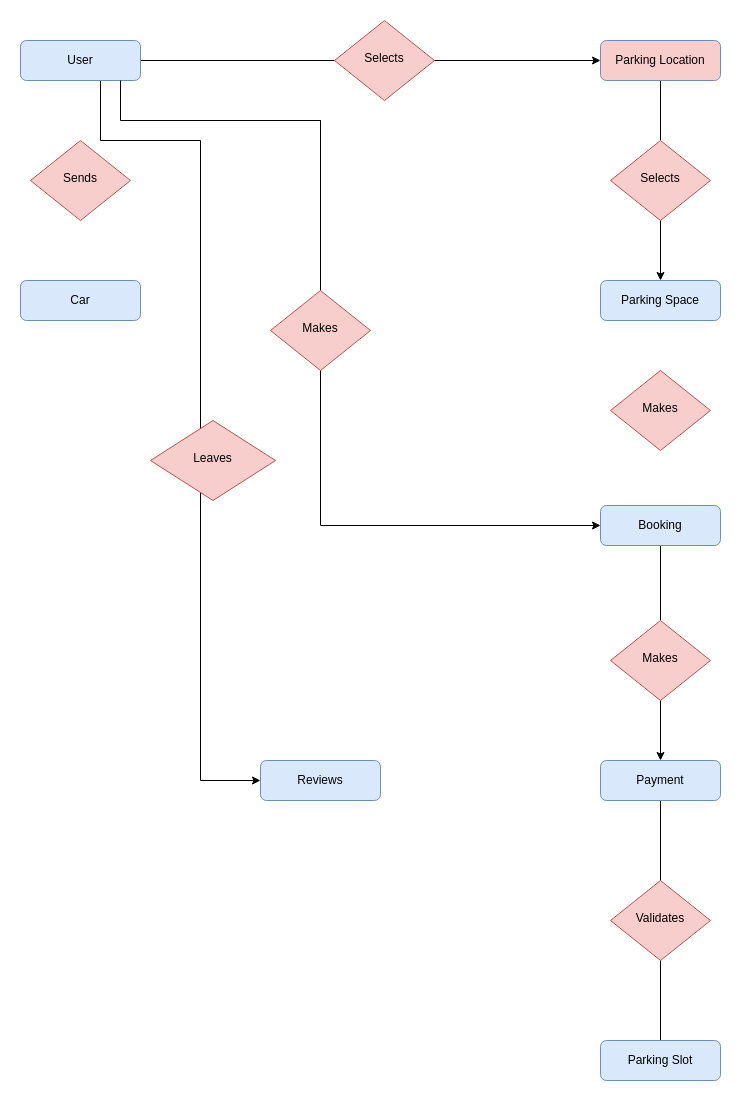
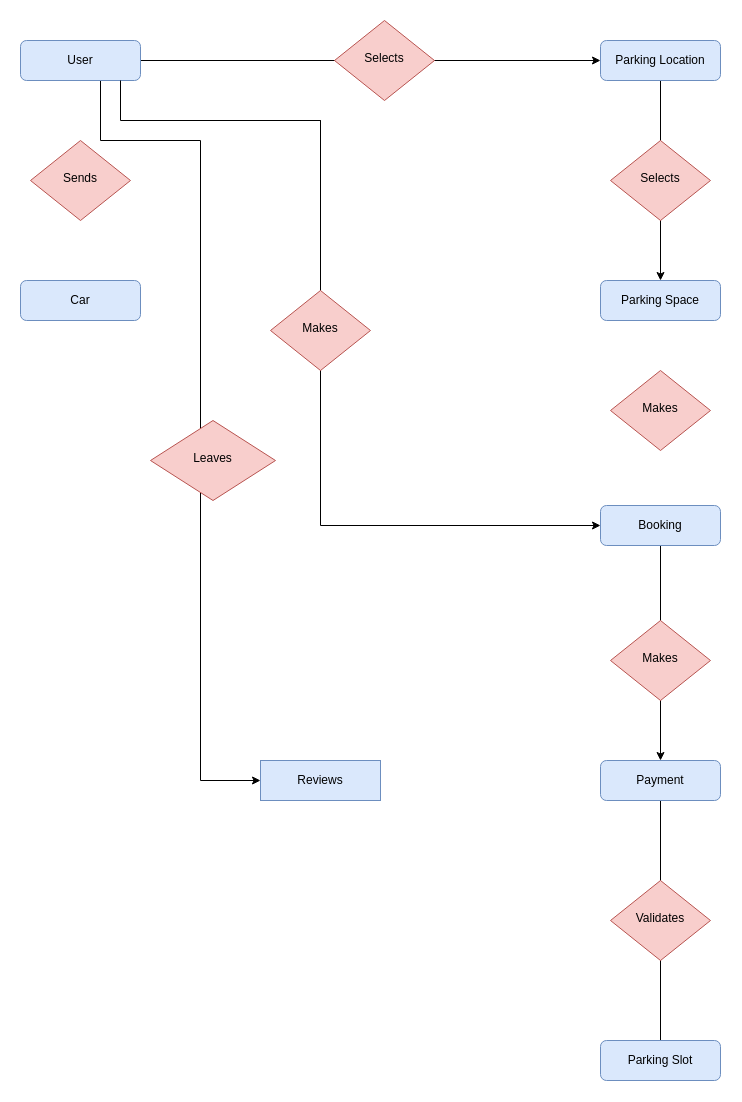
node "Parking Location": fillcolor #f8cecc -> #dae8fc
node "Reviews": shape rounded rectangle -> rectangle
